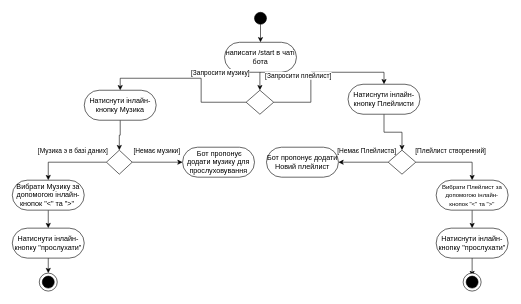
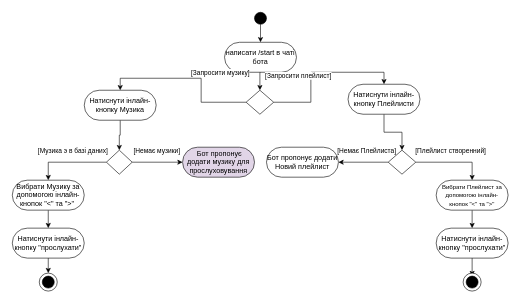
node "Бот пропонує додати музику для прослуховування": fillcolor #ffffff -> #e1d5e7
